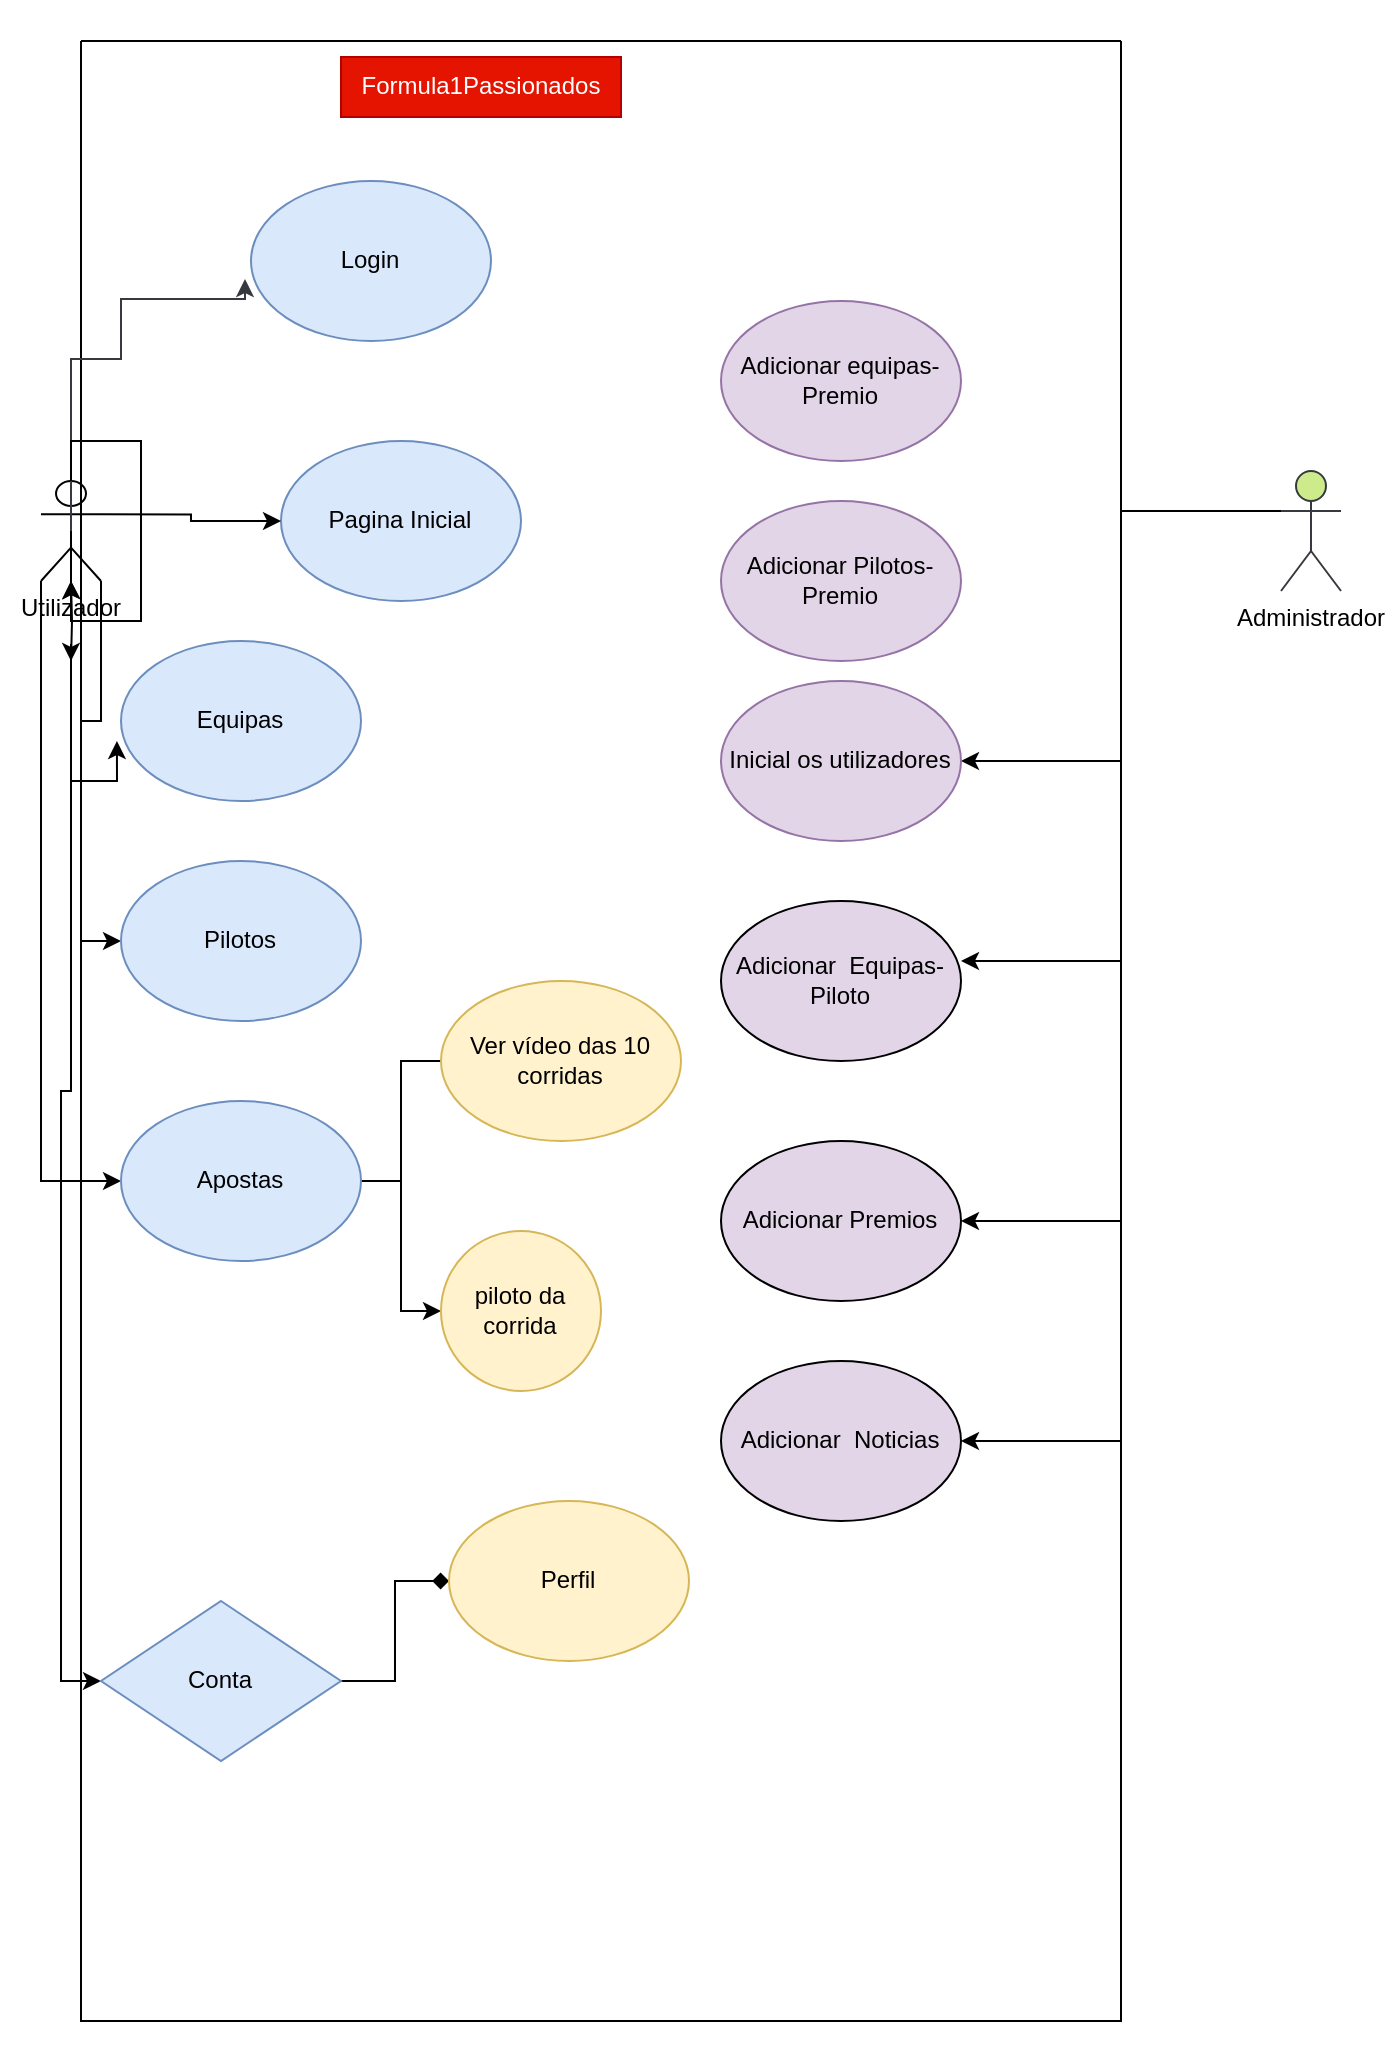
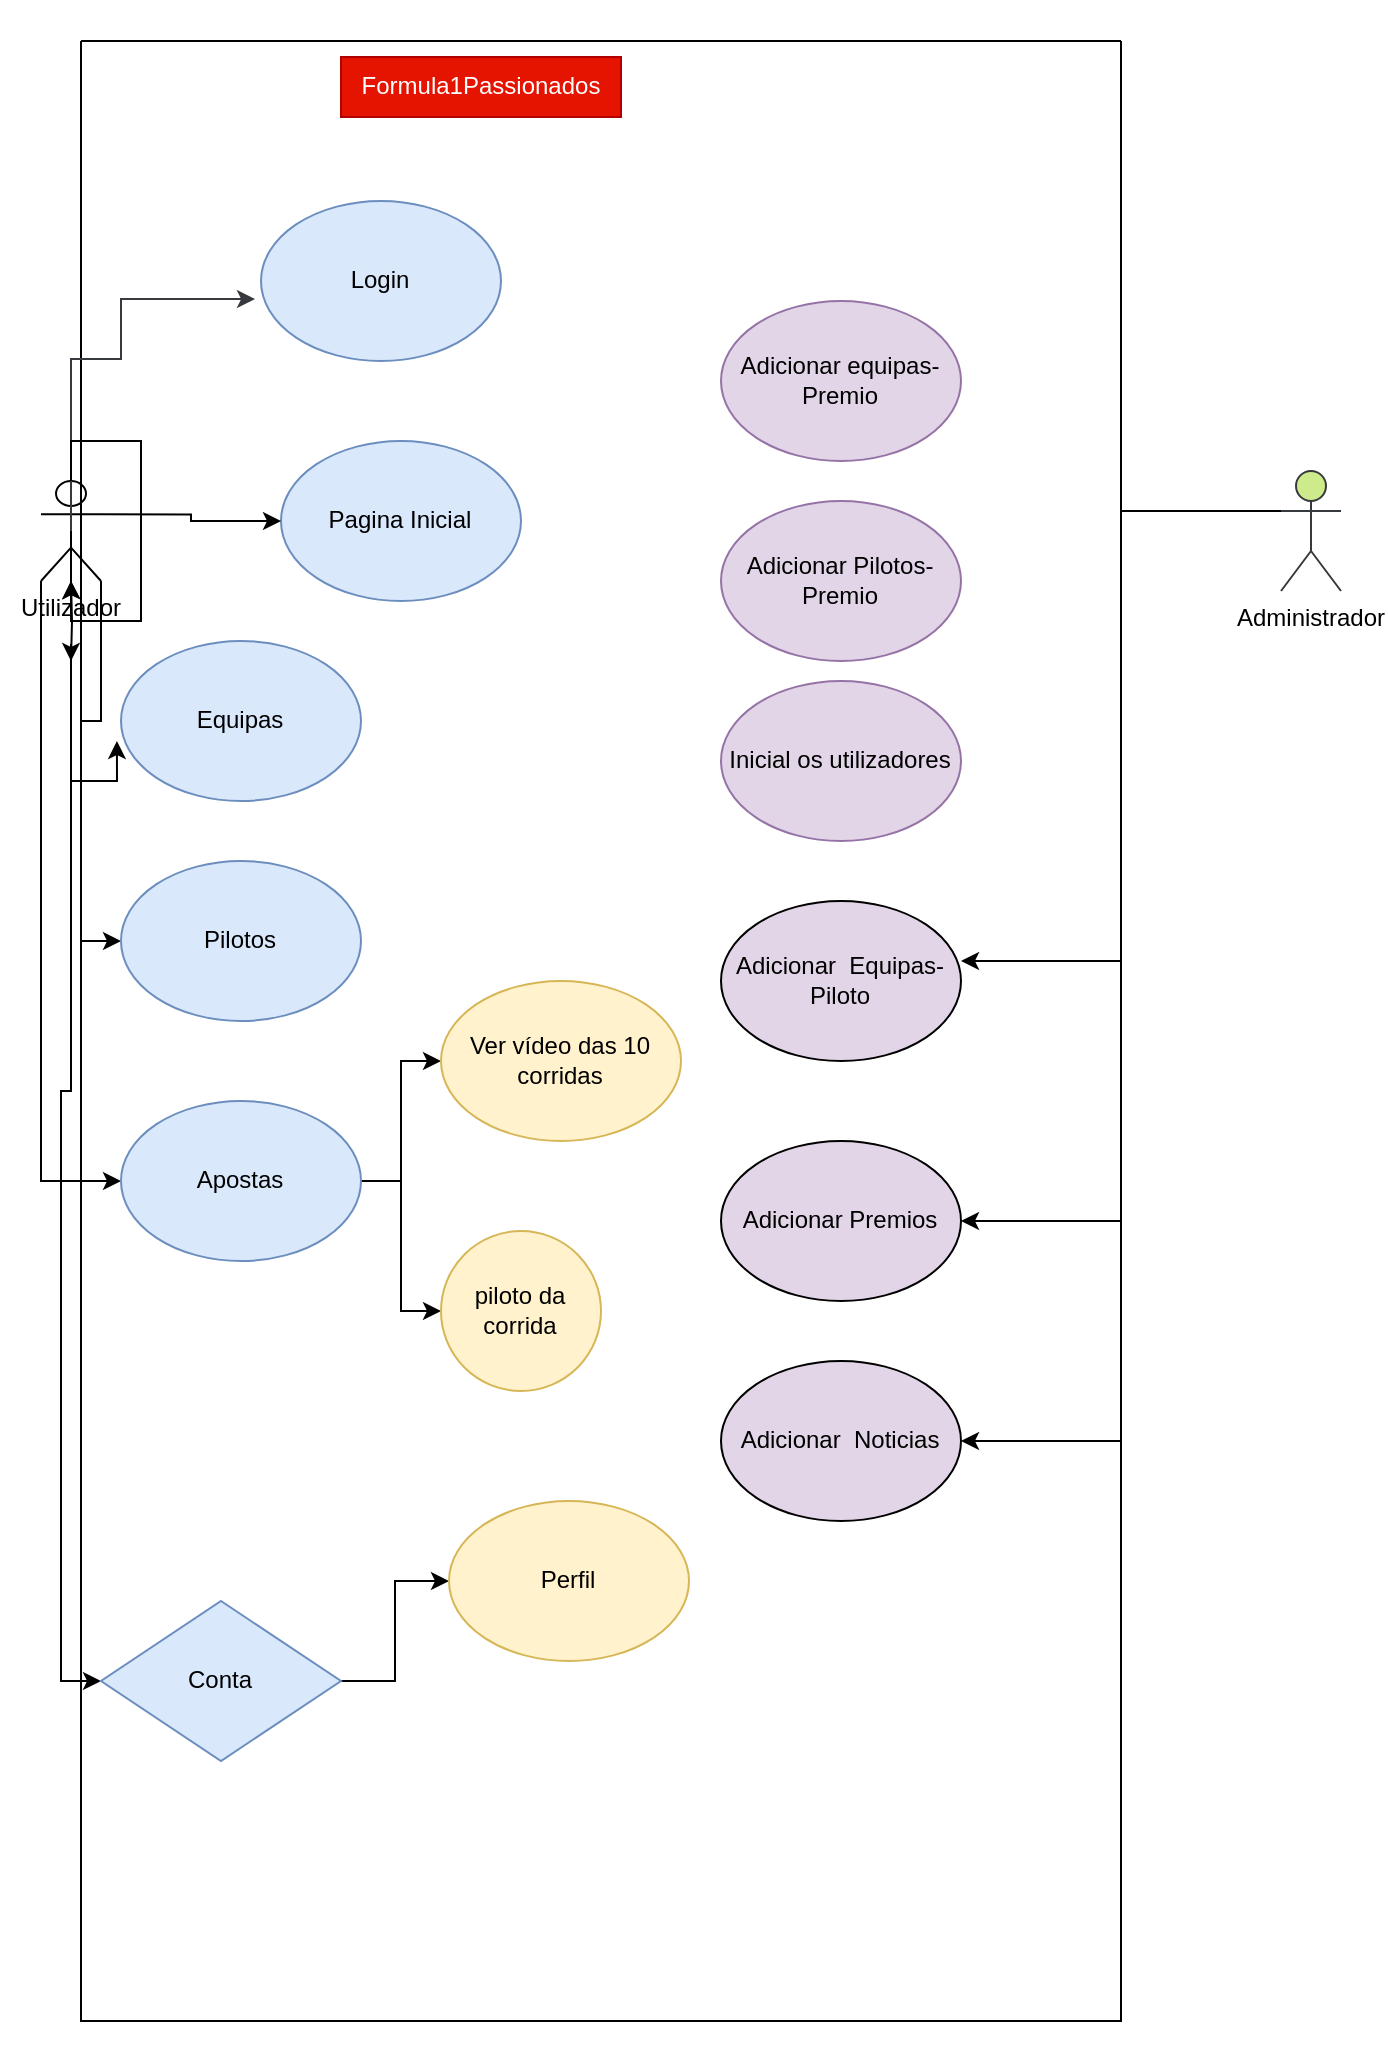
node "Login": moved (371, 261) -> (381, 281)
edge "Administrador" -> "Inicial os utilizadores": removed
edge "Ver vídeo das 10 corridas" -- "Apostas": arrowhead none -> classic
edge "Conta" -> "Perfil": arrowhead diamond -> classic
